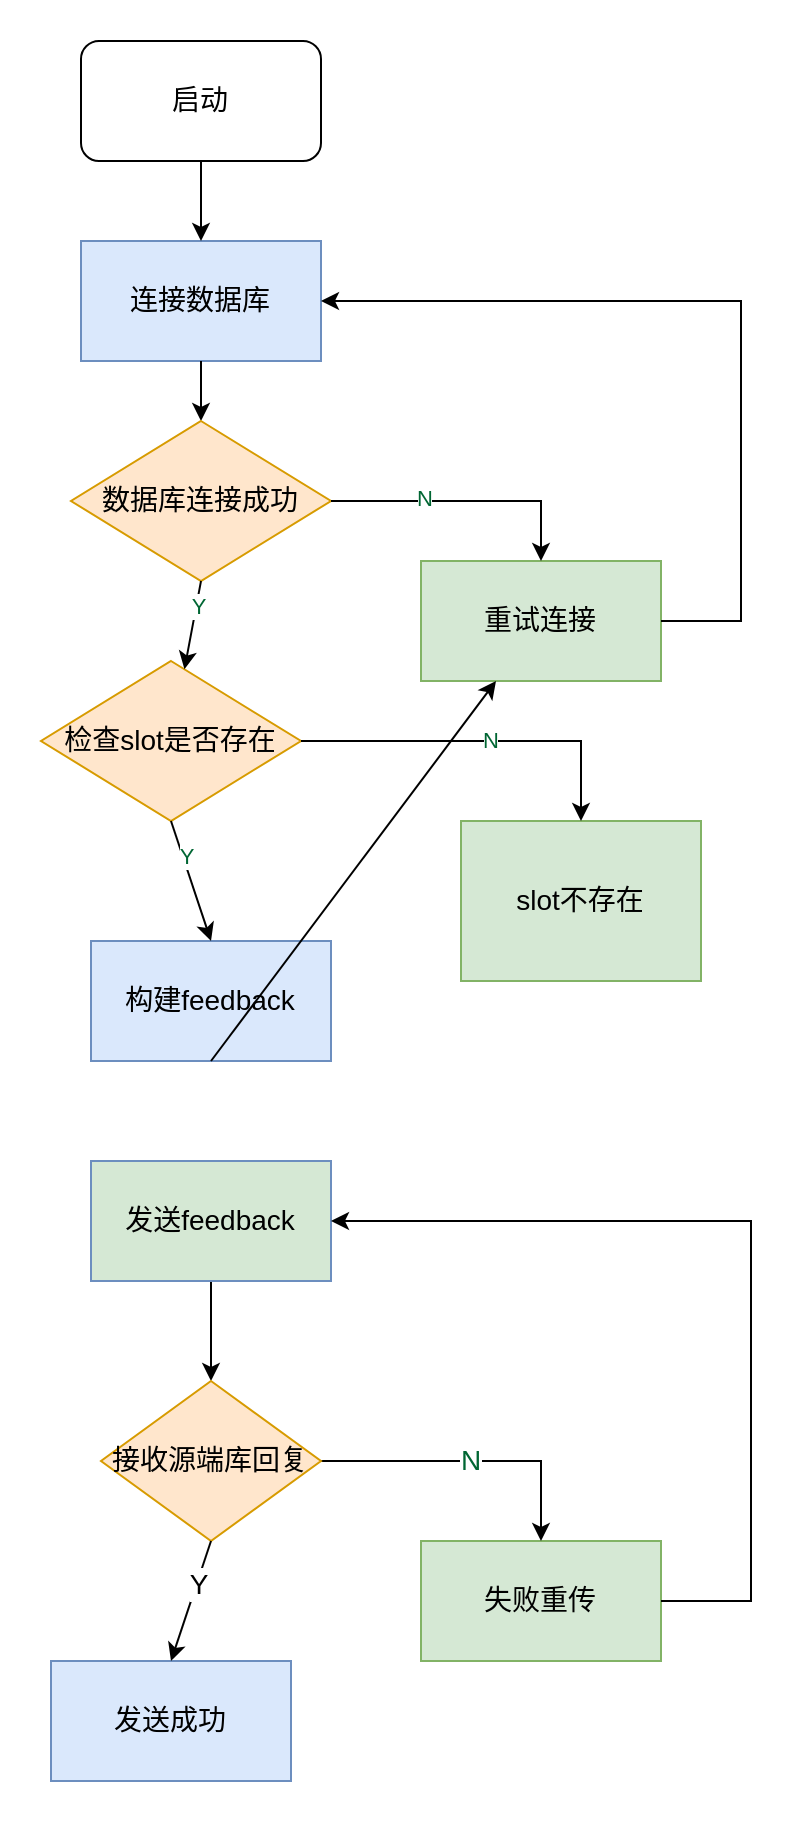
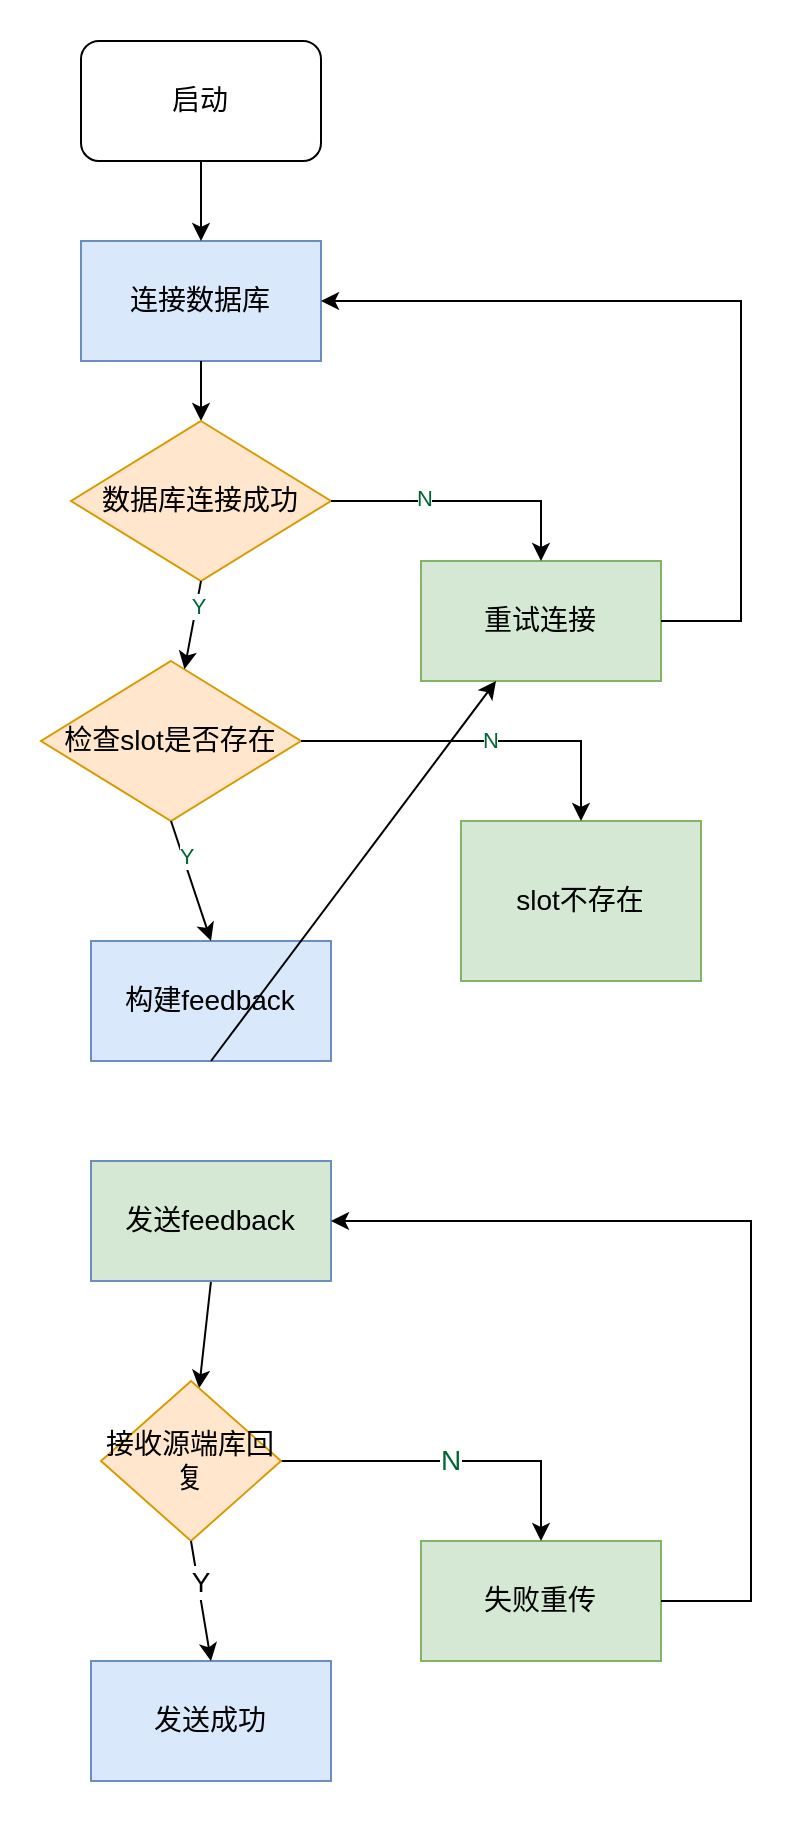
node "接收源端库回复": size 220x160 -> 180x160
node "发送成功": moved (171, 1721) -> (211, 1721)
